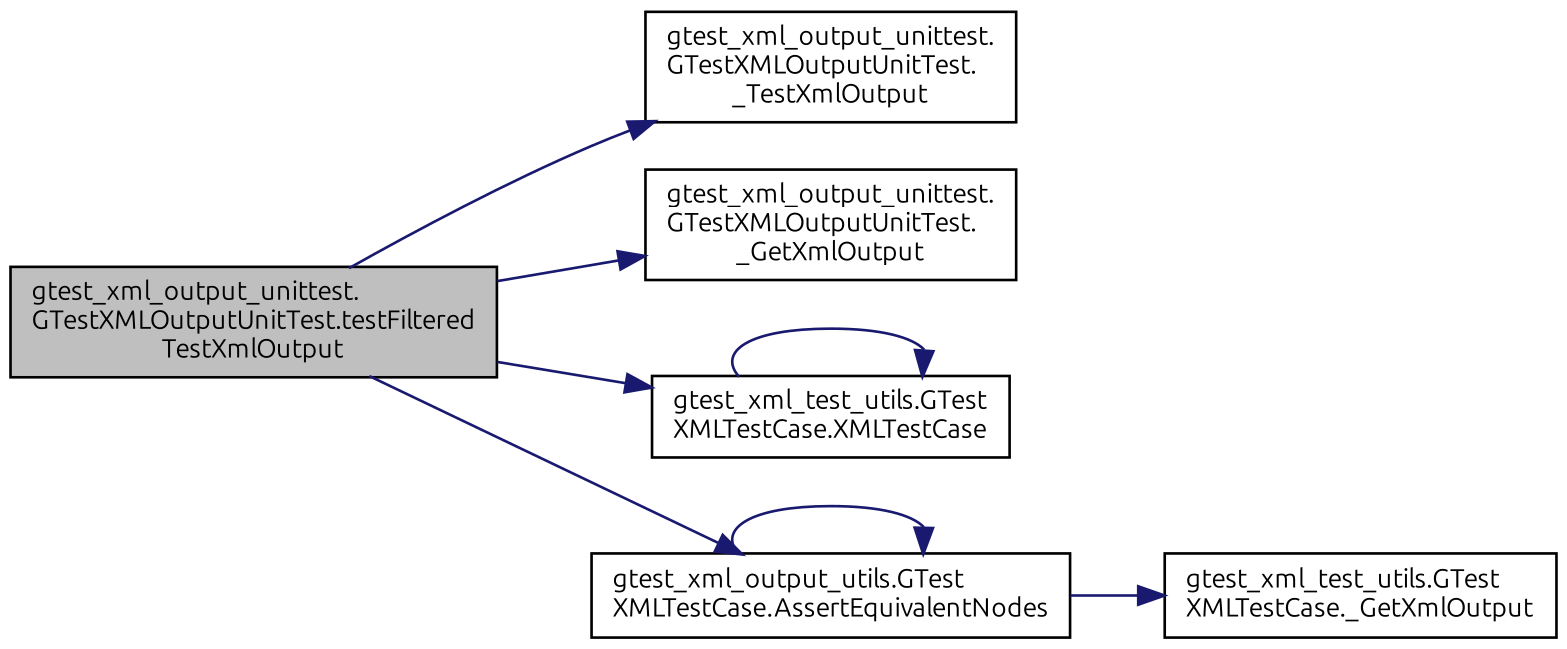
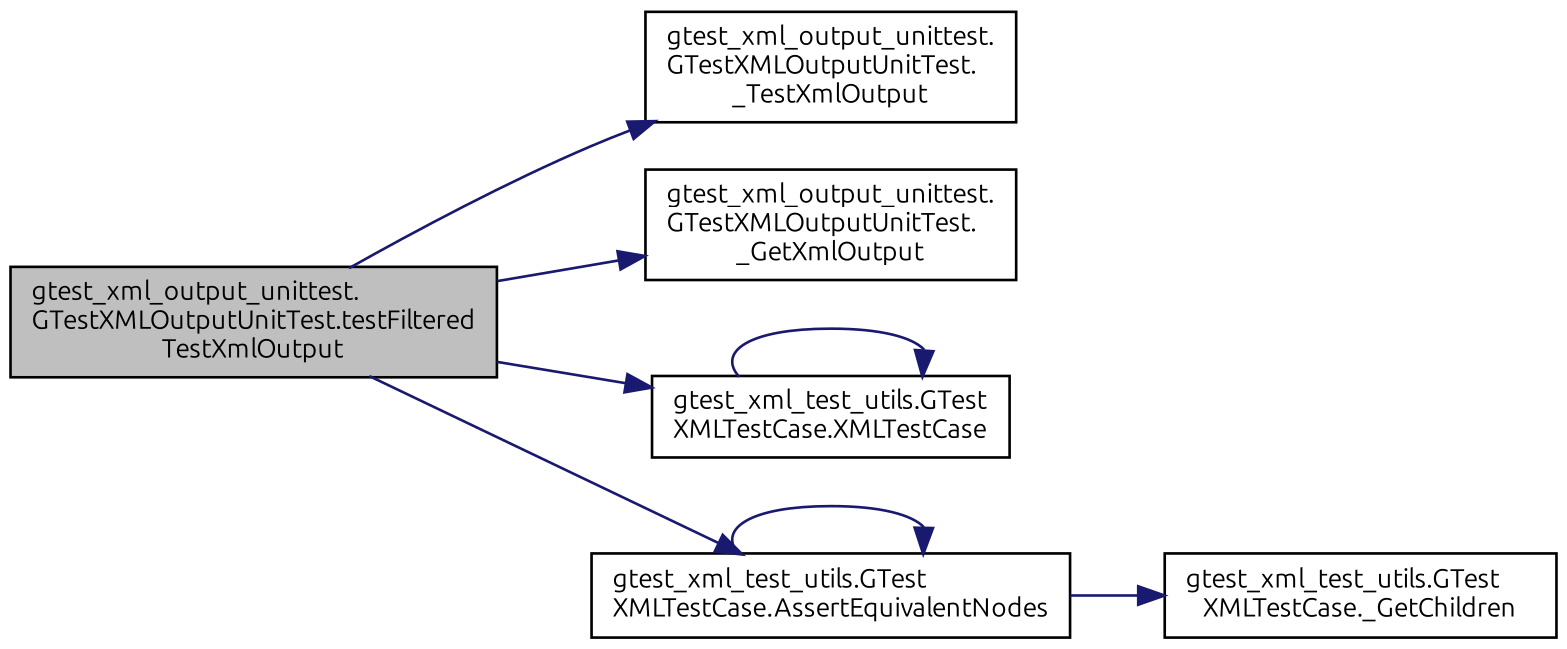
node "gtest_xml_output_utils.GTest XMLTestCase.AssertEquivalentNodes": label "gtest_xml_output_utils.GTest XMLTestCase.AssertEquivalentNodes" -> "gtest_xml_test_utils.GTest XMLTestCase.AssertEquivalentNodes"
node "gtest_xml_test_utils.GTest XMLTestCase._GetXmlOutput": label "gtest_xml_test_utils.GTest XMLTestCase._GetXmlOutput" -> "gtest_xml_test_utils.GTest XMLTestCase._GetChildren"
